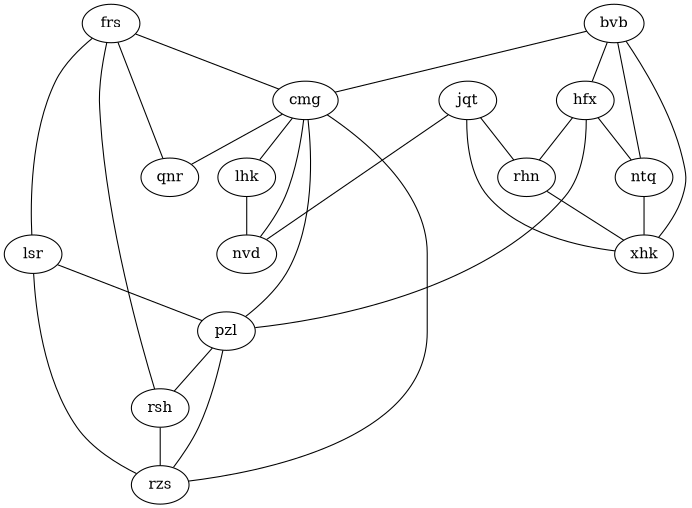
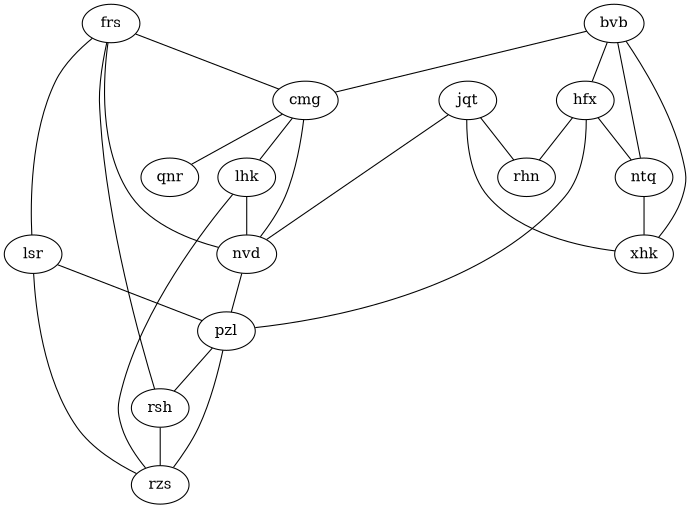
edge "frs" -- "qnr": now "frs" -- "nvd"
edge "rhn" -- "xhk": removed
edge "cmg" -- "pzl": now "nvd" -- "pzl"
edge "cmg" -- "rzs": now "lhk" -- "rzs"
